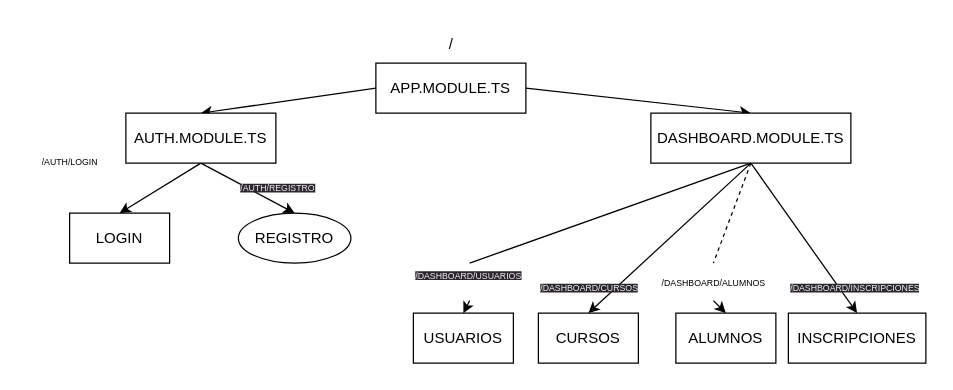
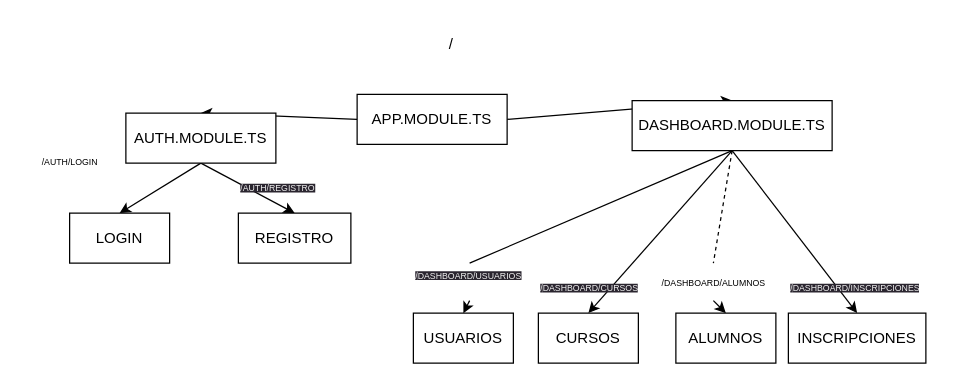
node "APP.MODULE.TS": moved (451, 88) -> (432, 119)
node "DASHBOARD.MODULE.TS": moved (751, 138) -> (732, 126)
node "REGISTRO": shape ellipse -> rectangle
